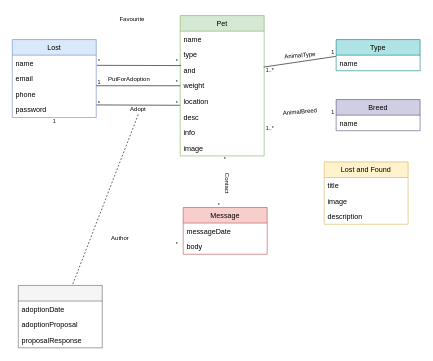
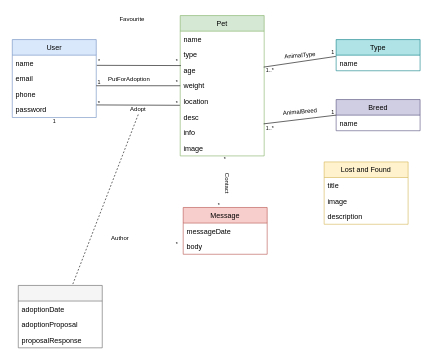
node "Lost": label "Lost" -> "User"
node "and": label "and" -> "age"
edge "Breed" -- "desc": added
